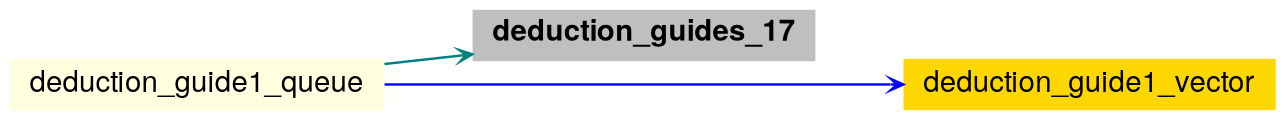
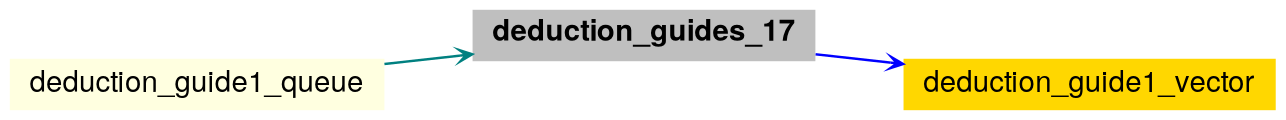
edge "deduction_guide1_queue" -> "deduction_guide1_vector": now "deduction_guides_17" -> "deduction_guide1_vector"
